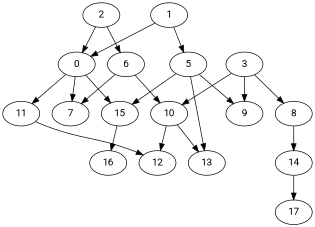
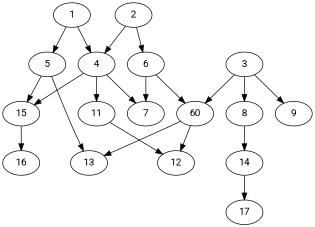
node "0": label "0" -> "4"
edge "5" -> "9": removed
node "10": label "10" -> "60"
